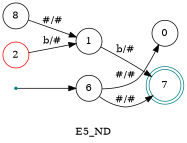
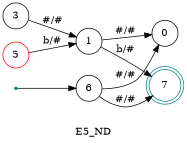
node "8": label "8" -> "3"
edge "1" -> "0": added, label "#/#"
node "2": label "2" -> "5"
